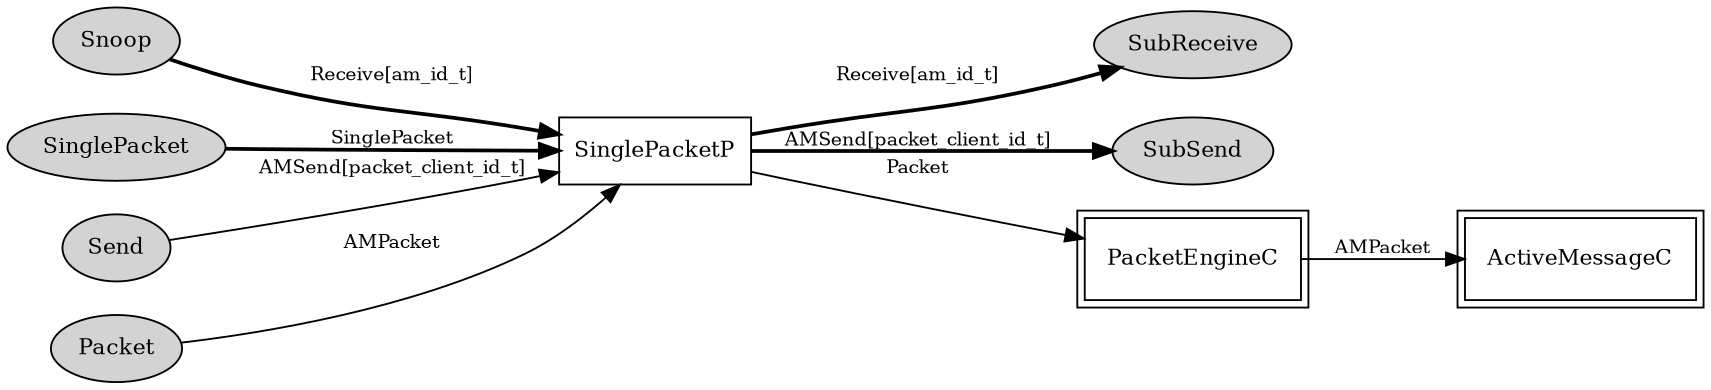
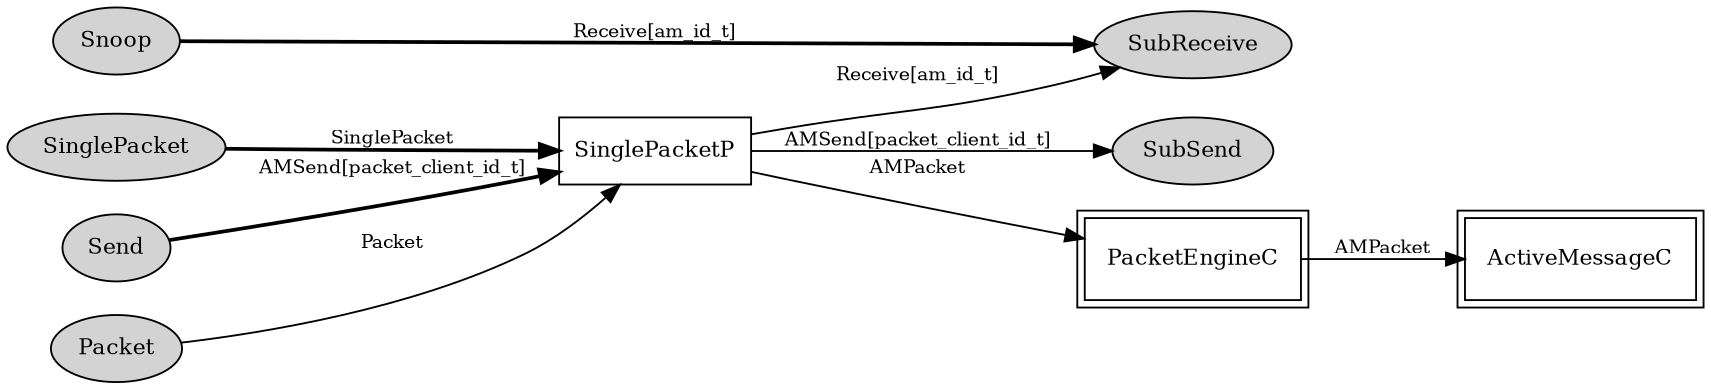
edge "Snoop" -> "SinglePacketP": now "Snoop" -> "SubReceive"
edge "SinglePacketP" -> "SubReceive": style bold -> solid
edge "SinglePacketP" -> "SubSend": style bold -> solid
edge "SinglePacketP" -> "PacketEngineC": label "Packet" -> "AMPacket"
edge "Send" -> "SinglePacketP": style solid -> bold
edge "Packet" -> "SinglePacketP": label "AMPacket" -> "Packet"
